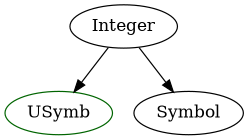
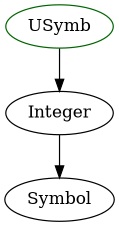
edge "Integer" -> "USymb": reversed
